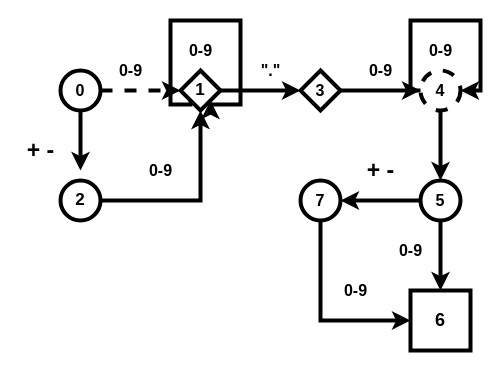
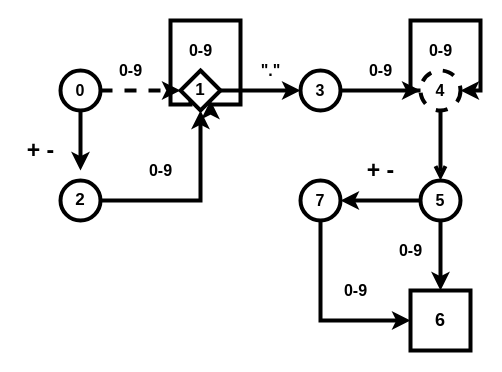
node "3": shape diamond -> ellipse
edge "4" -> "5": arrowhead classic -> open
